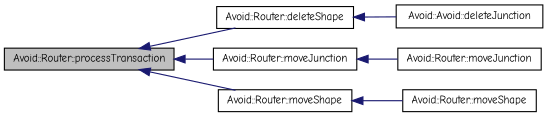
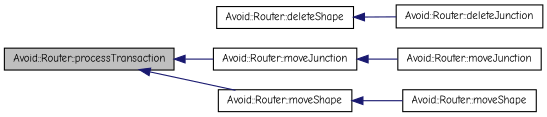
node "Avoid::Avoid::deleteJunction": label "Avoid::Avoid::deleteJunction" -> "Avoid::Router::deleteJunction"
edge "Avoid::Router::deleteShape" -> "Avoid::Router::processTransaction": removed
